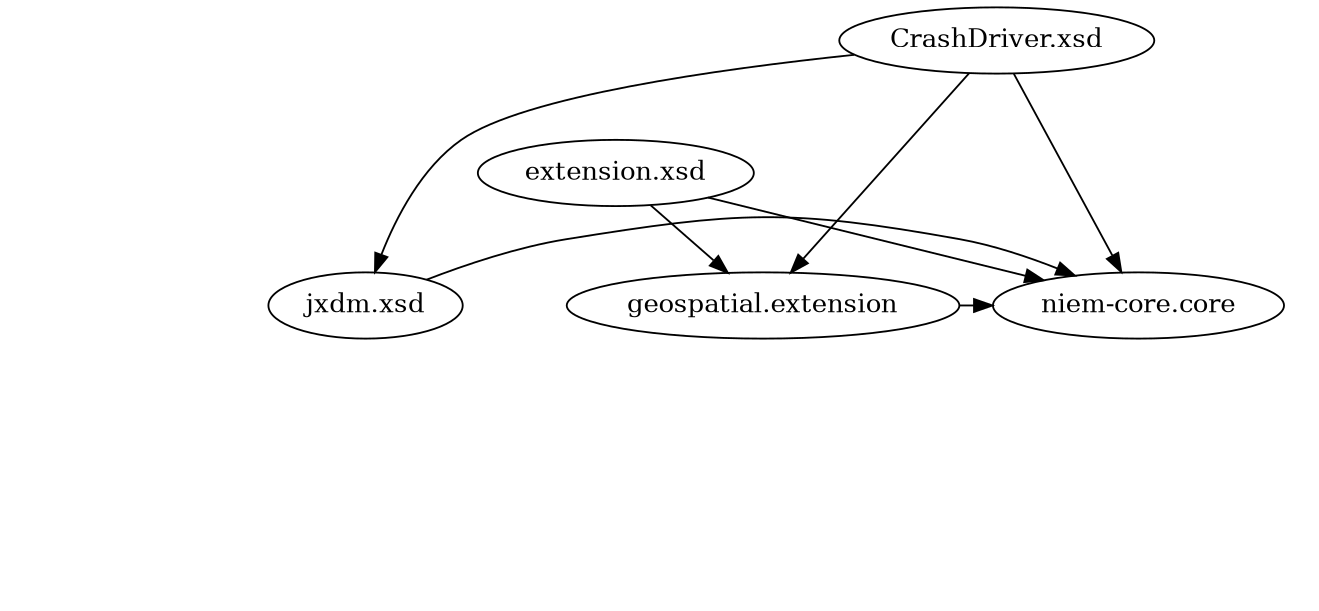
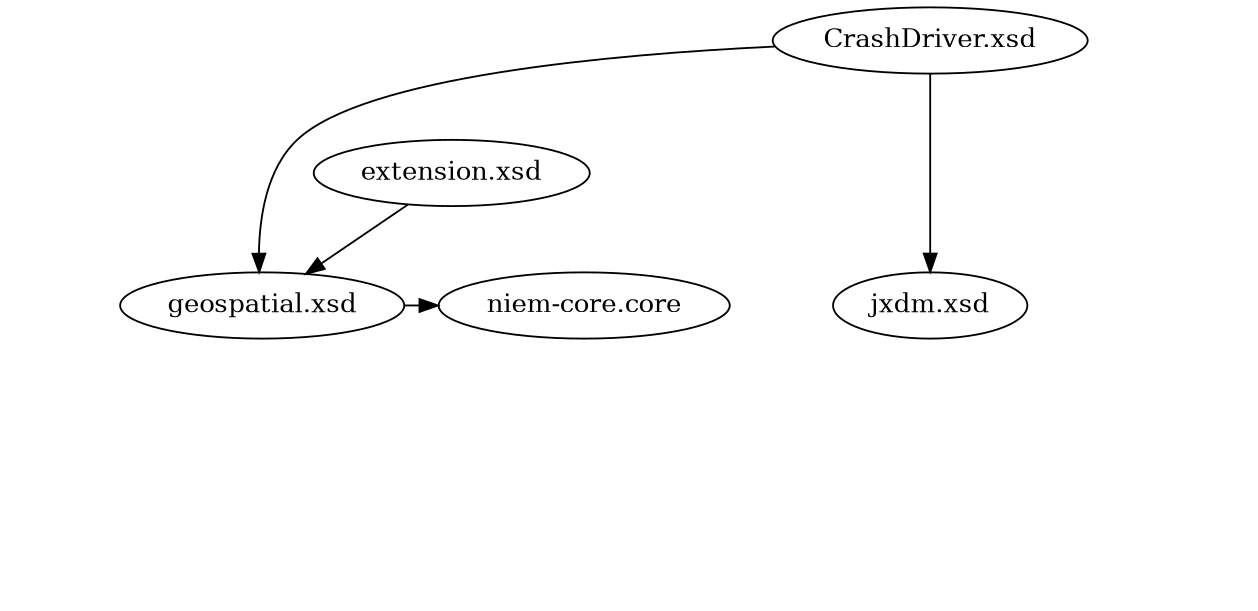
edge "CrashDriver.xsd" -> "niem-core.core": removed
edge "jxdm.xsd" -> "niem-core.core": removed
edge "extension.xsd" -> "niem-core.core": removed
node "geospatial.extension": label "geospatial.extension" -> "geospatial.xsd"
